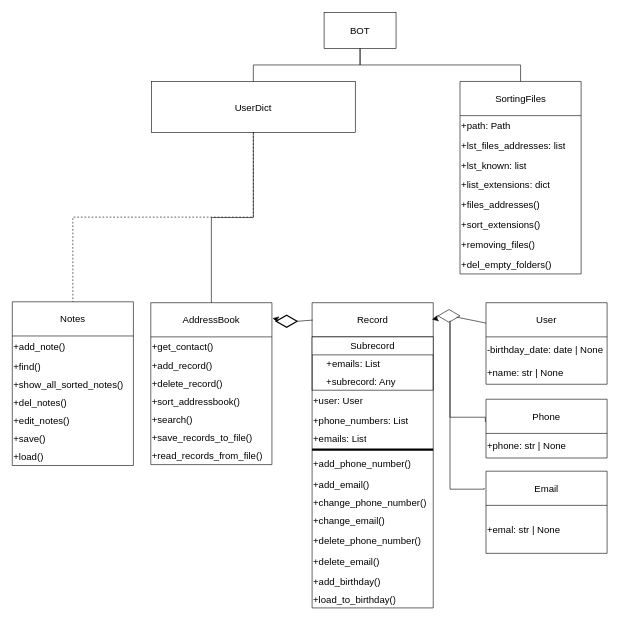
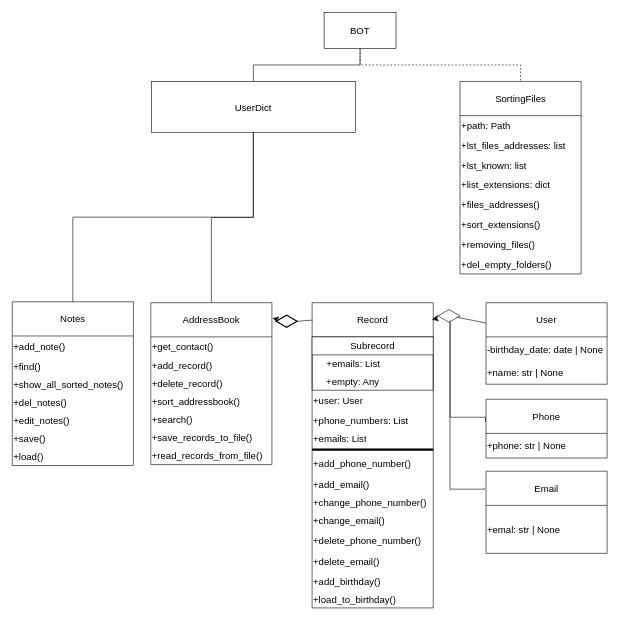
edge "BOT" -- "SortingFiles": style solid -> dashed
edge "UserDict" -- "Notes": style dashed -> solid
node "+subrecord: Any": label "+subrecord: Any" -> "+empty: Any"
